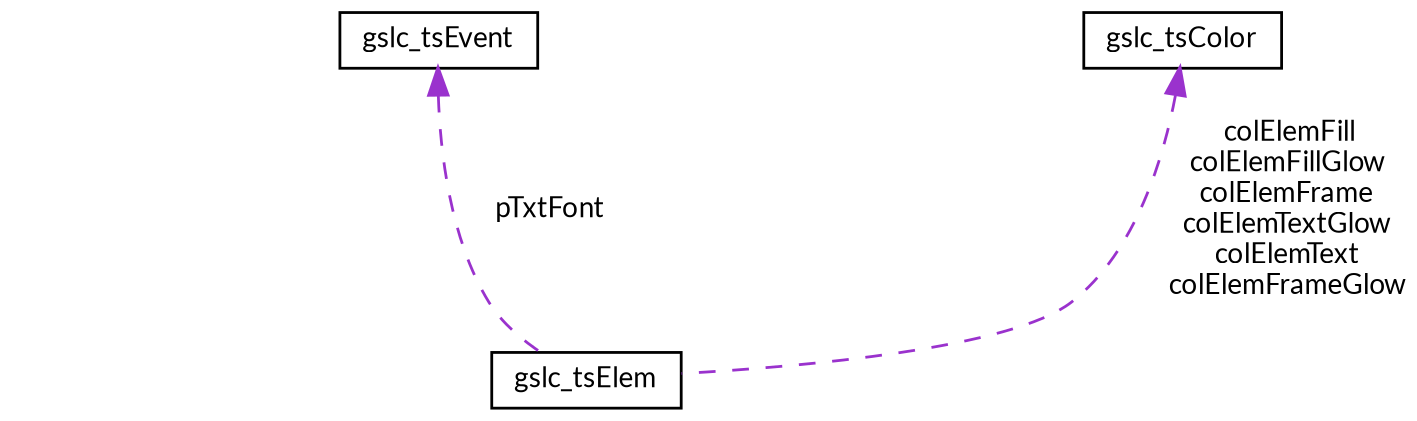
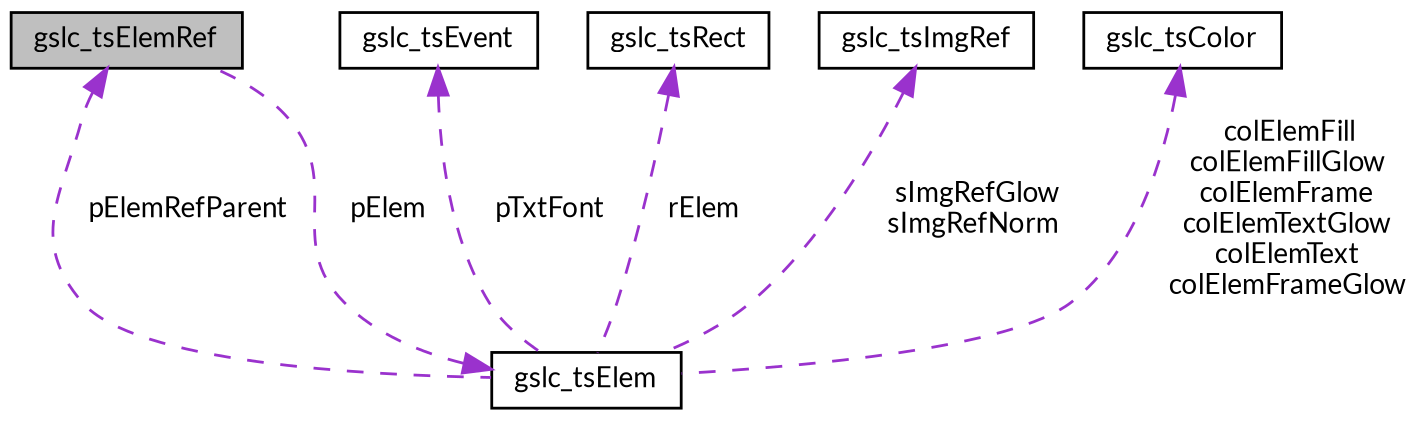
node "gslc_tsElemRef": added
node "gslc_tsRect": added
node "gslc_tsImgRef": added
